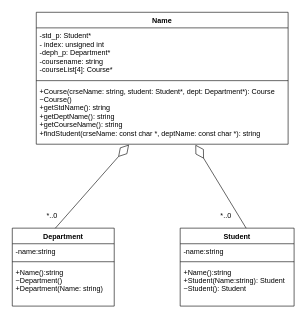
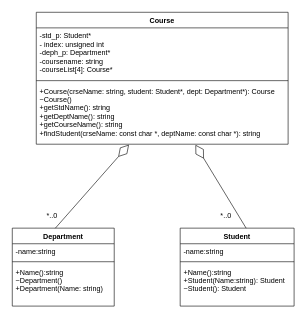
node "Name": label "Name" -> "Course"
